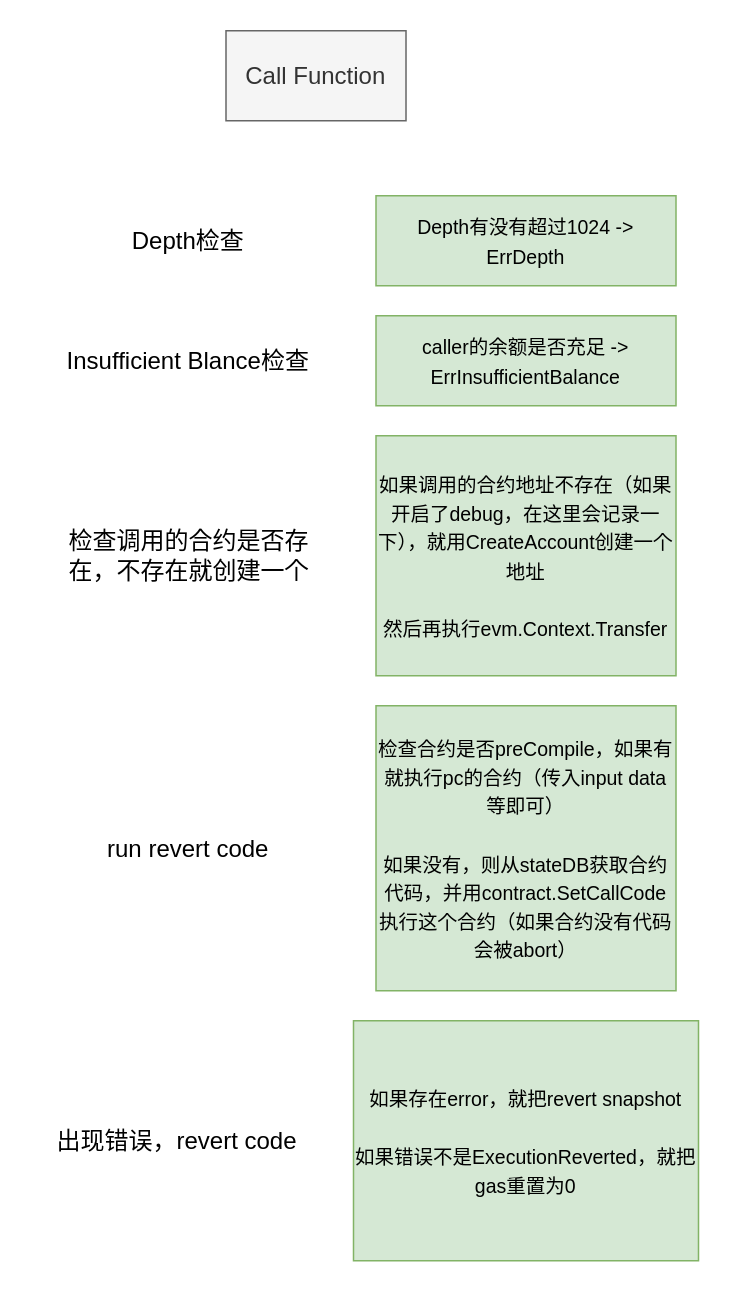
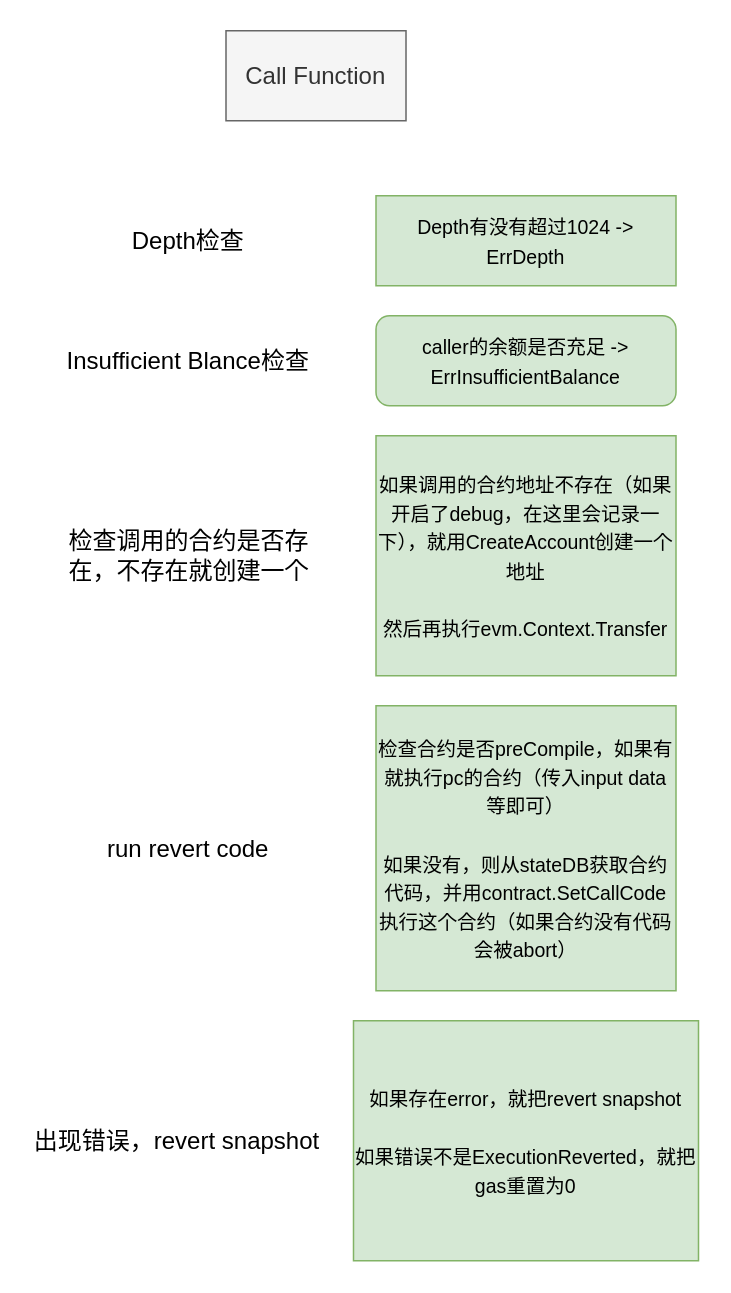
node "caller的余额是否充足 -> ErrInsufficientBalance": shape rectangle -> rounded rectangle
node "出现错误，revert code": label "出现错误，revert code" -> "出现错误，revert snapshot"
